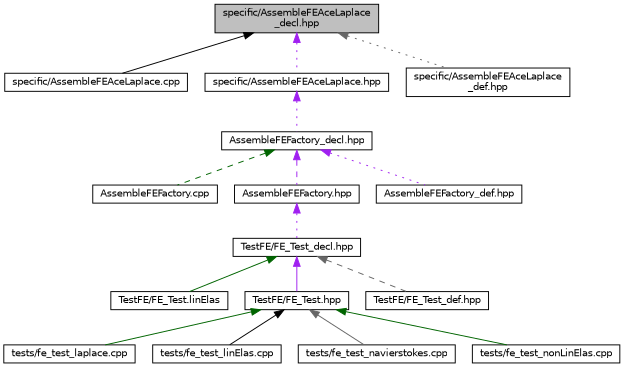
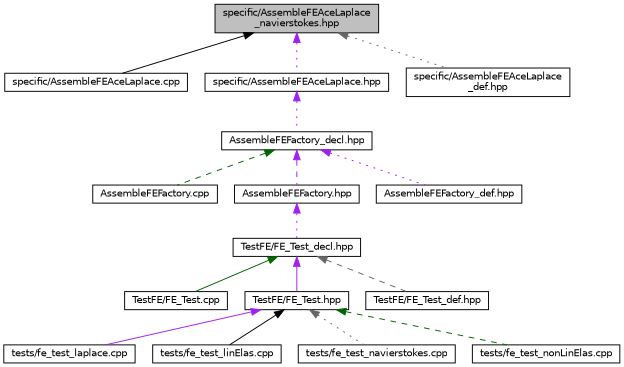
node "specific/AssembleFEAceLaplace _decl.hpp": label "specific/AssembleFEAceLaplace _decl.hpp" -> "specific/AssembleFEAceLaplace _navierstokes.hpp"
node "TestFE/FE_Test.linElas": label "TestFE/FE_Test.linElas" -> "TestFE/FE_Test.cpp"
edge "tests/fe_test_laplace.cpp" -> "TestFE/FE_Test.hpp": color darkgreen -> purple
edge "tests/fe_test_nonLinElas.cpp" -> "TestFE/FE_Test.hpp": style solid -> dashed
edge "tests/fe_test_navierstokes.cpp" -> "TestFE/FE_Test.hpp": style solid -> dotted
